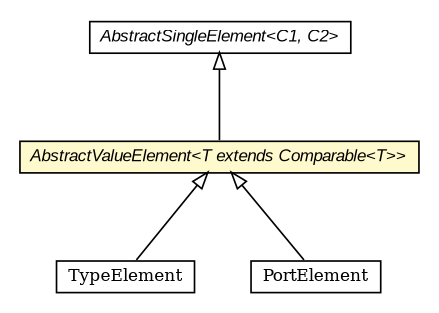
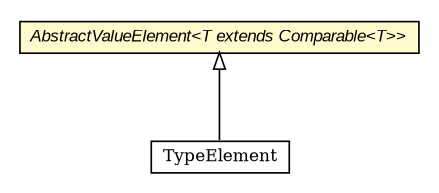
node "AbstractSingleElement<C1, C2>": removed
node "PortElement": removed
